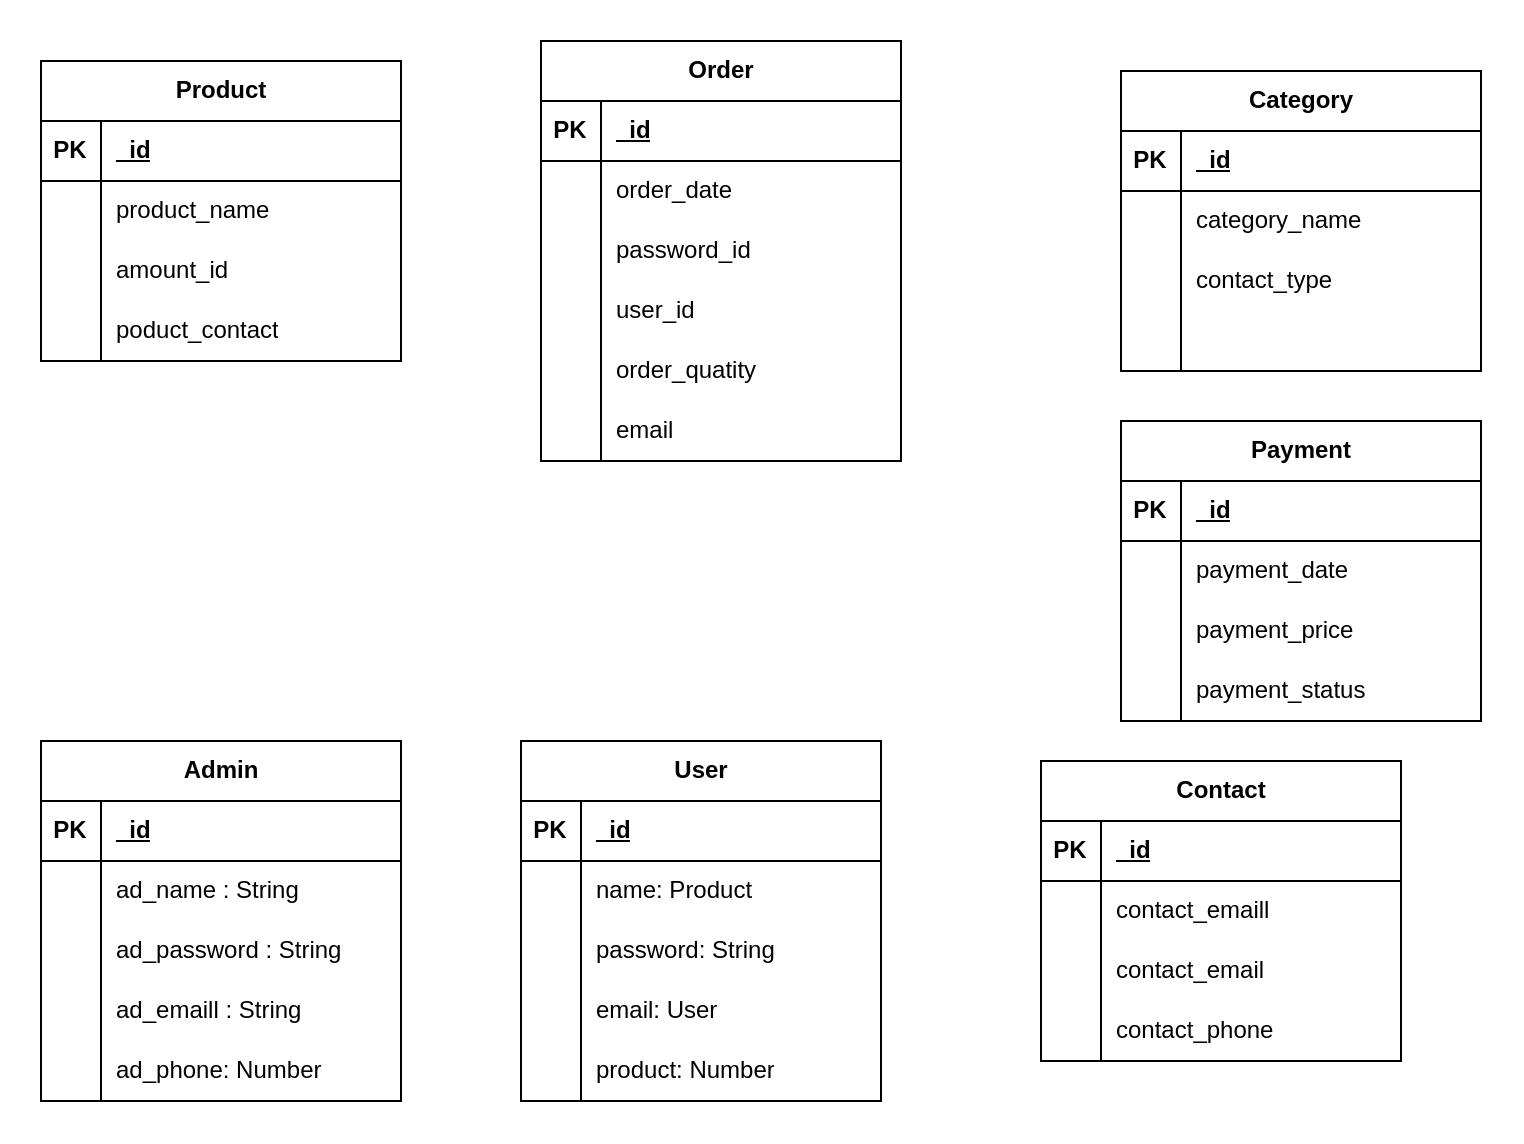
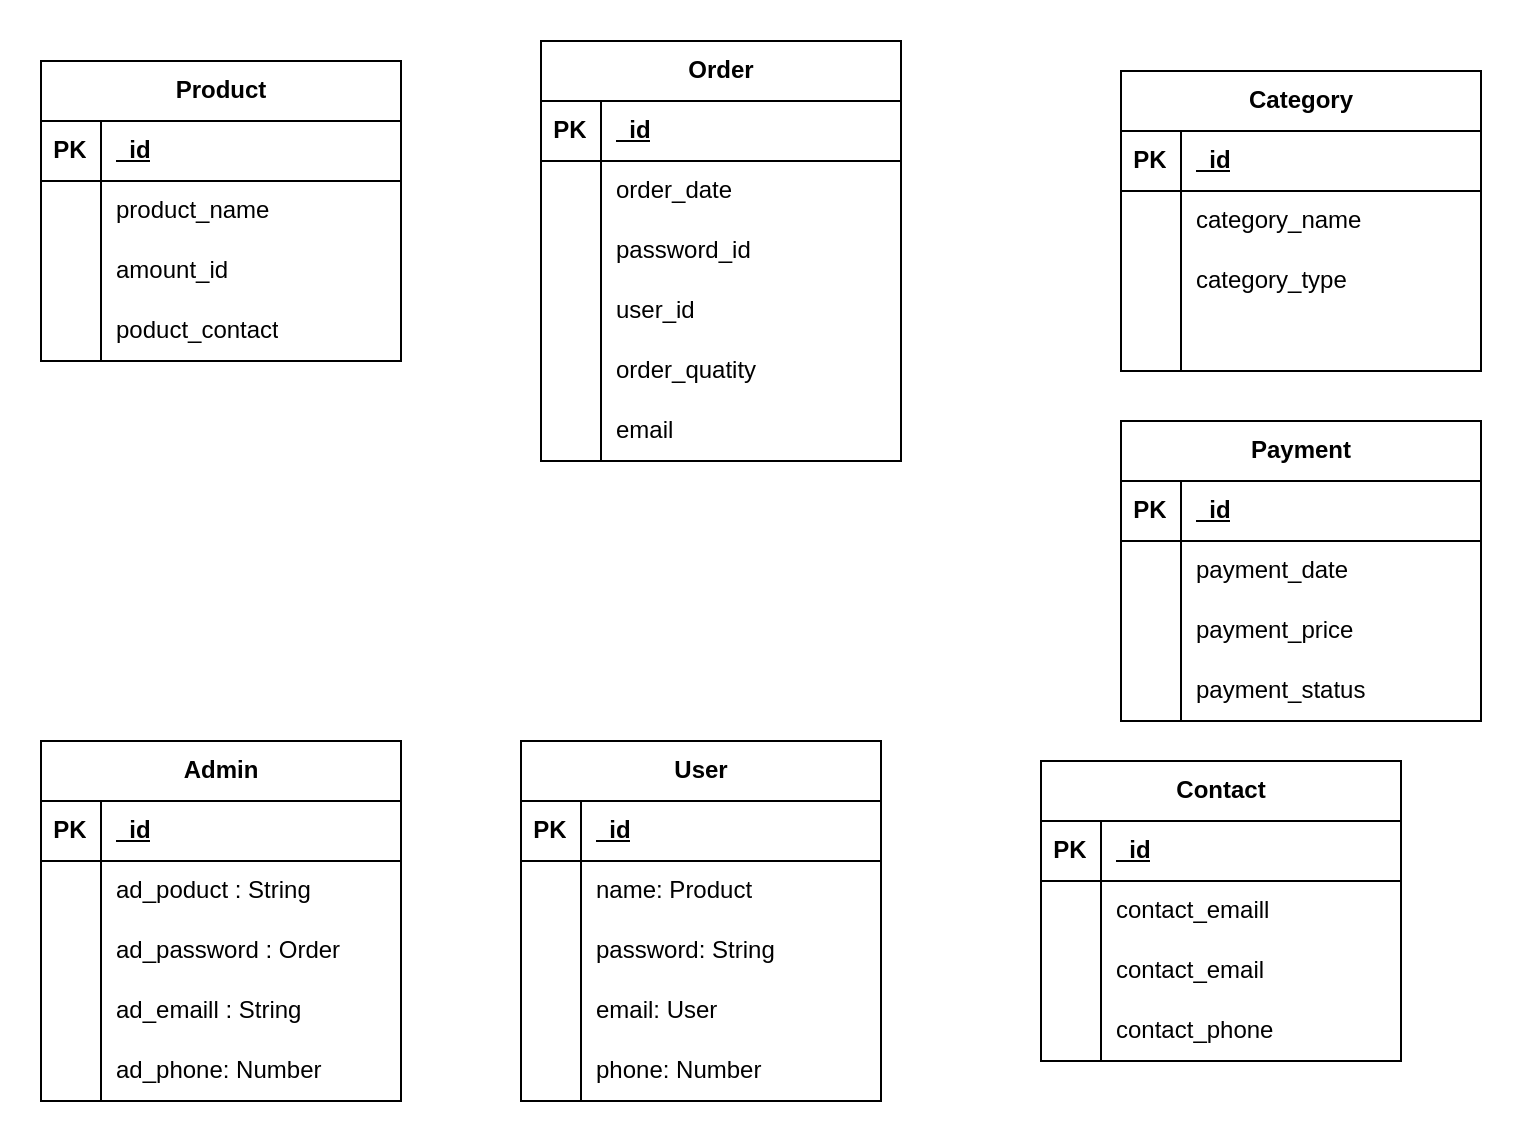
node "contact_type": label "contact_type" -> "category_type"
node "ad_name : String": label "ad_name : String" -> "ad_poduct : String"
node "ad_password : String": label "ad_password : String" -> "ad_password : Order"
node "product: Number": label "product: Number" -> "phone: Number"
